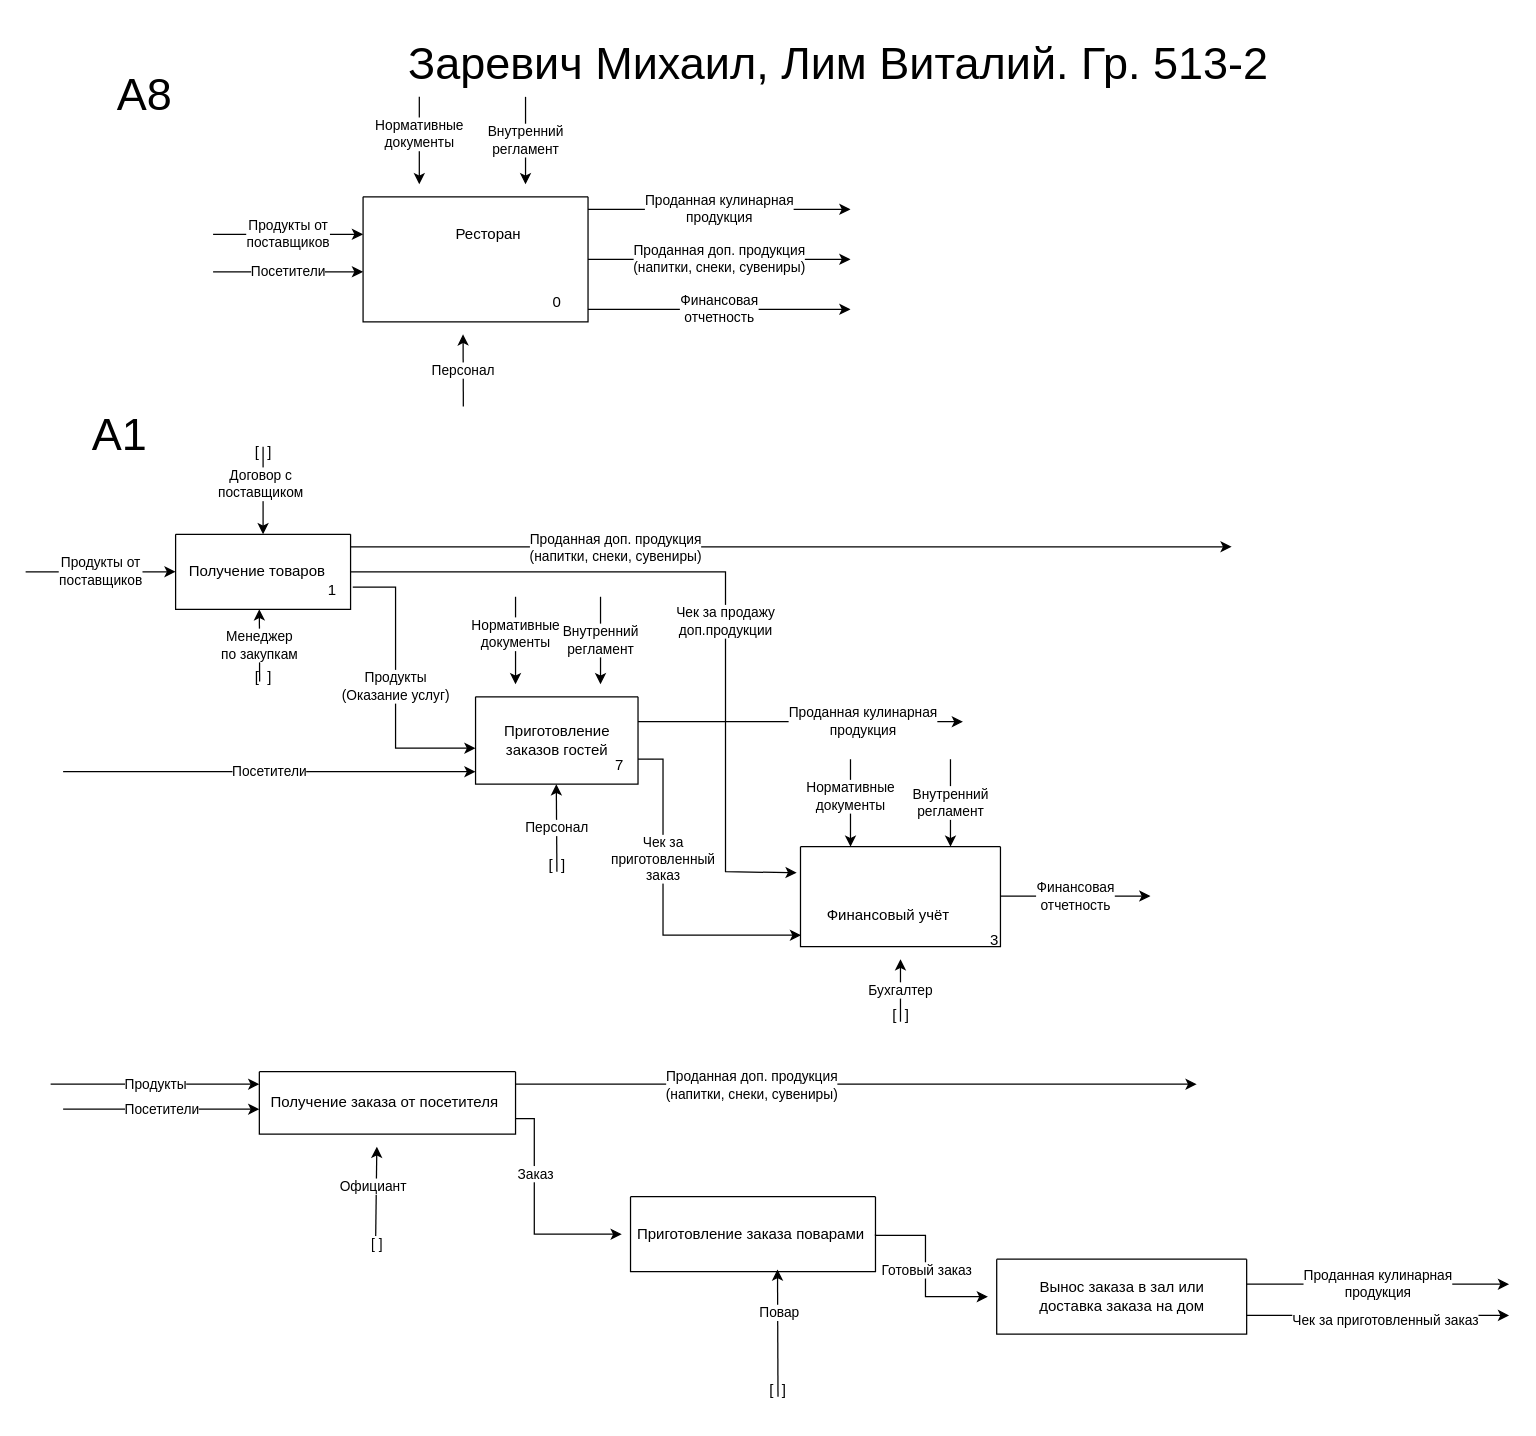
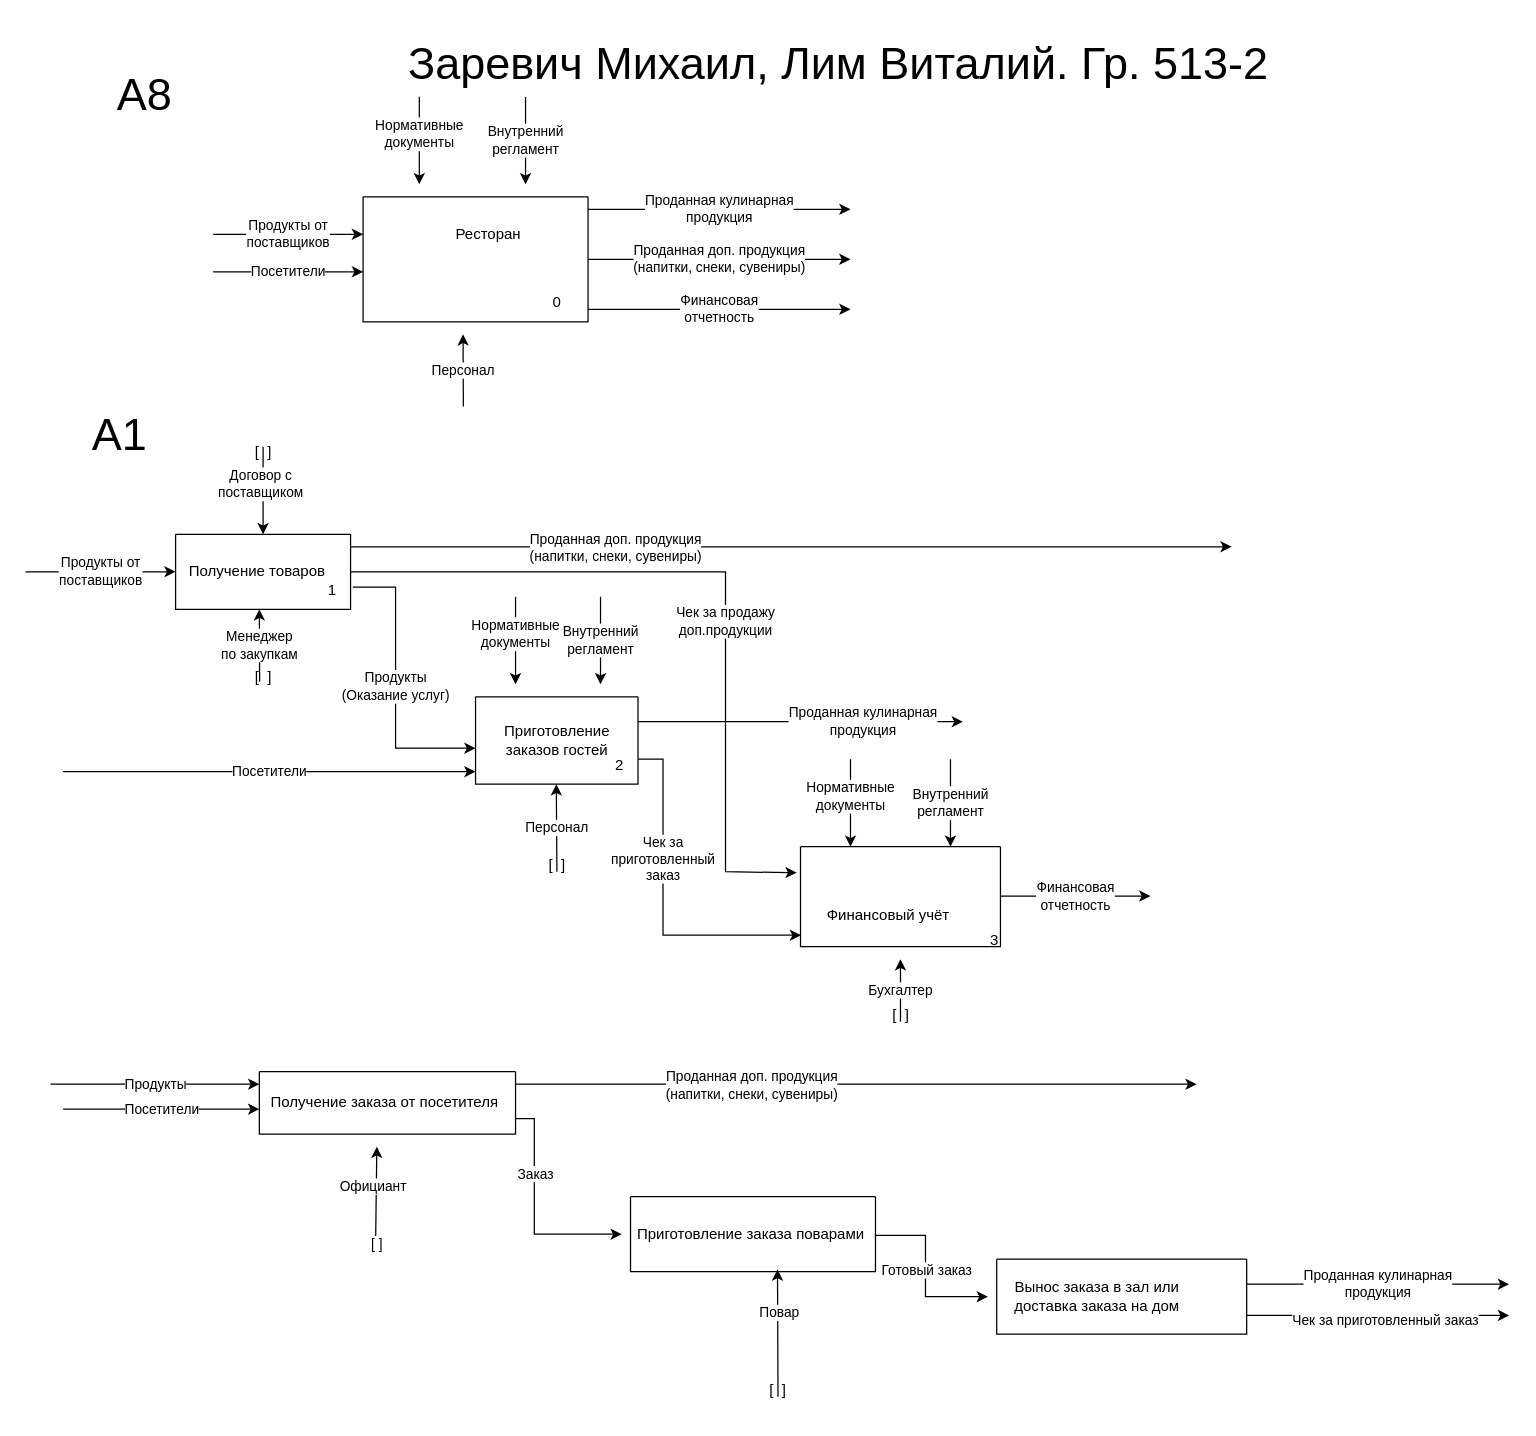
node "7": label "7" -> "2"
node "Вынос заказа в зал или доставка заказа на дом": moved (1122, 1297) -> (1097, 1297)
